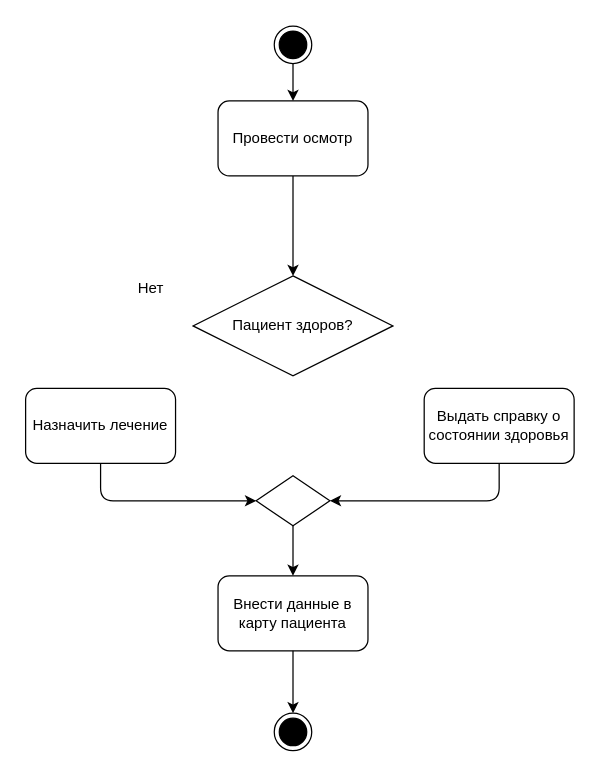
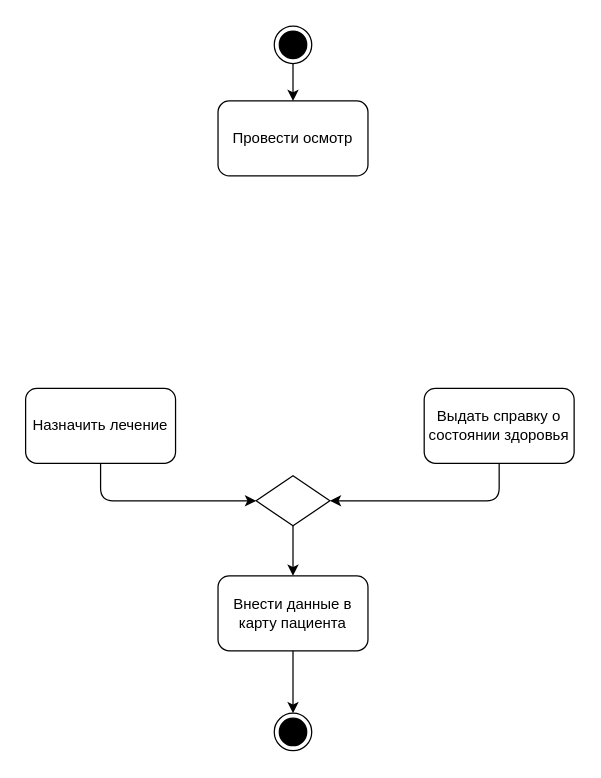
edge "Провести осмотр" -> "Пациент здоров?": removed
node "Нет": removed
node "Пациент здоров?": removed
